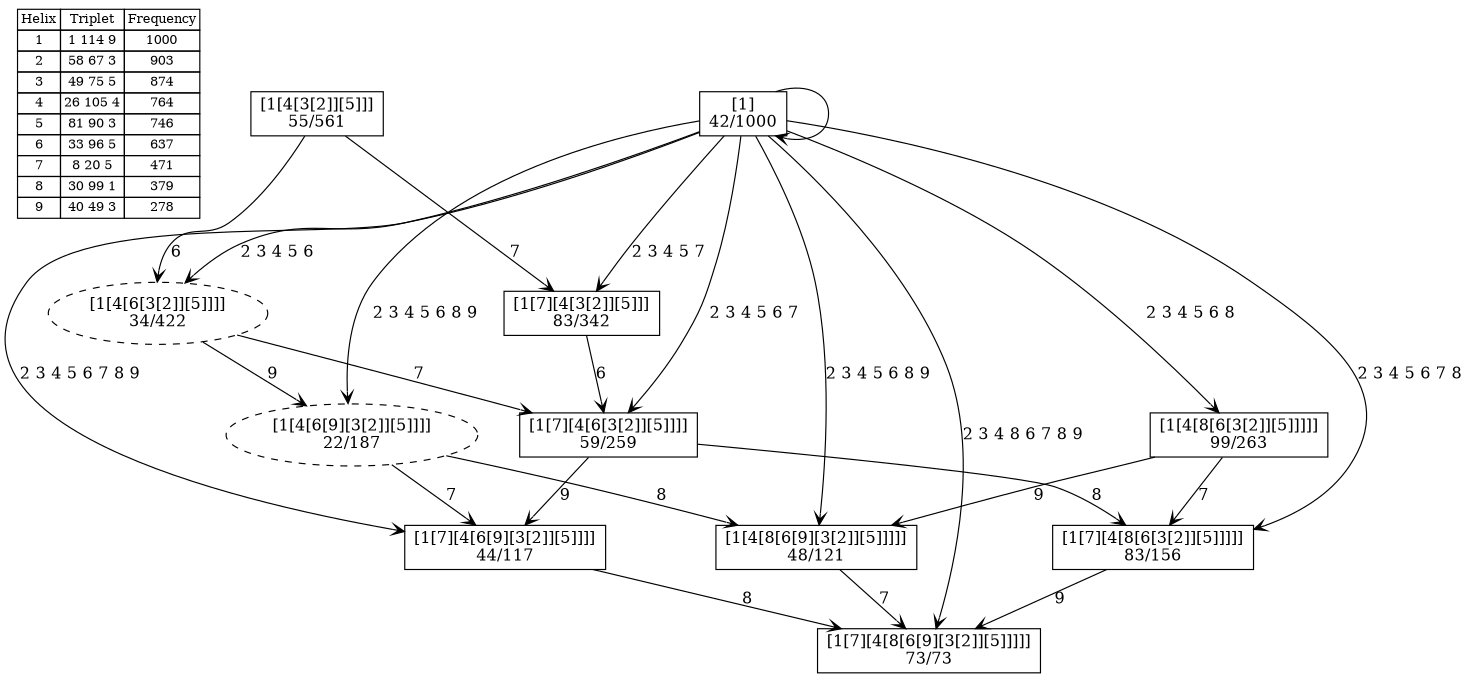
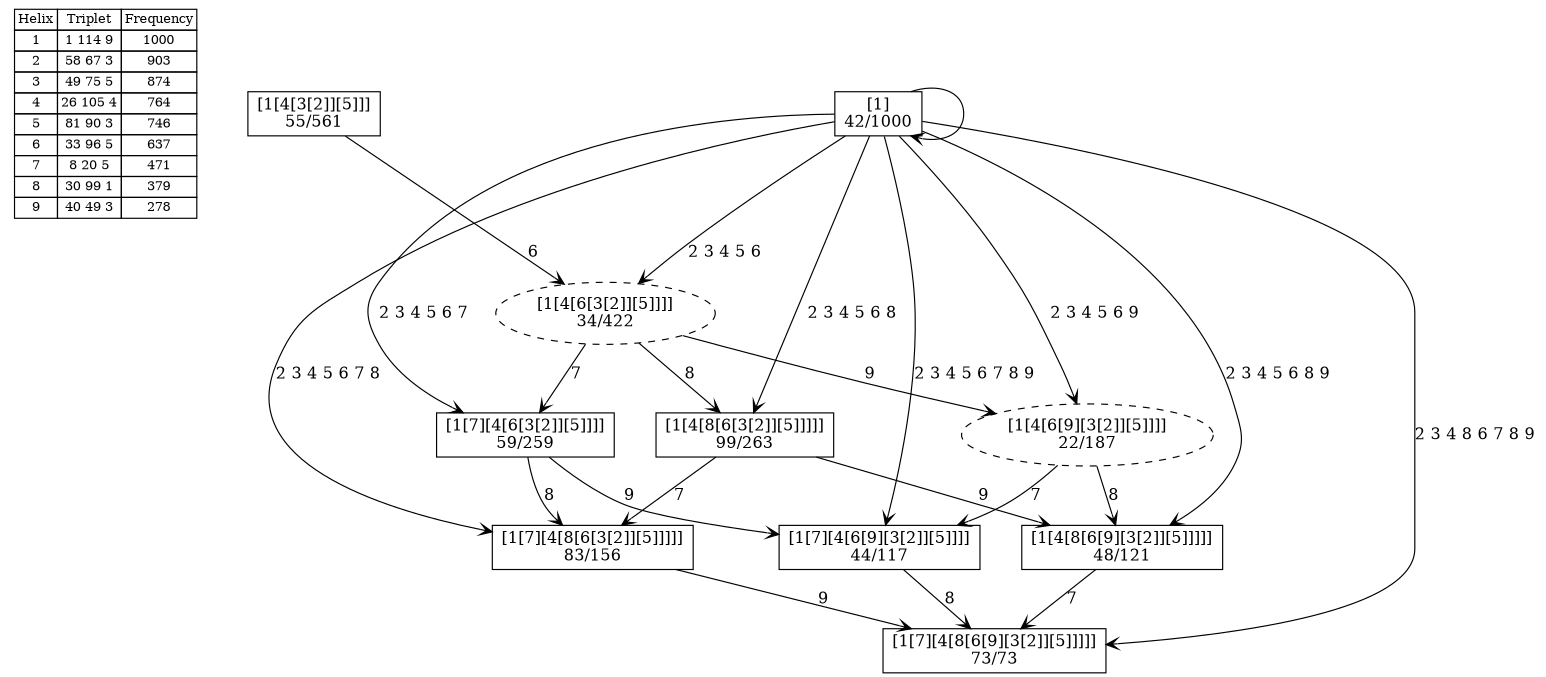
edge "[1] 42/1000" -> "[1[4[6[9][3[2]][5]]]] 22/187": label "2 3 4 5 6 8 9 " -> "2 3 4 5 6 9 "
node "[1[7][4[3[2]][5]]] 83/342": removed
edge "[1[4[6[3[2]][5]]]] 34/422" -> "[1[4[8[6[3[2]][5]]]]] 99/263": added, label "8"
